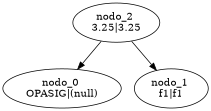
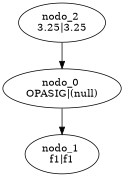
edge "nodo_2 3.25|3.25" -> "nodo_1 f1|f1": now "nodo_0 OPASIG|(null)" -> "nodo_1 f1|f1"
